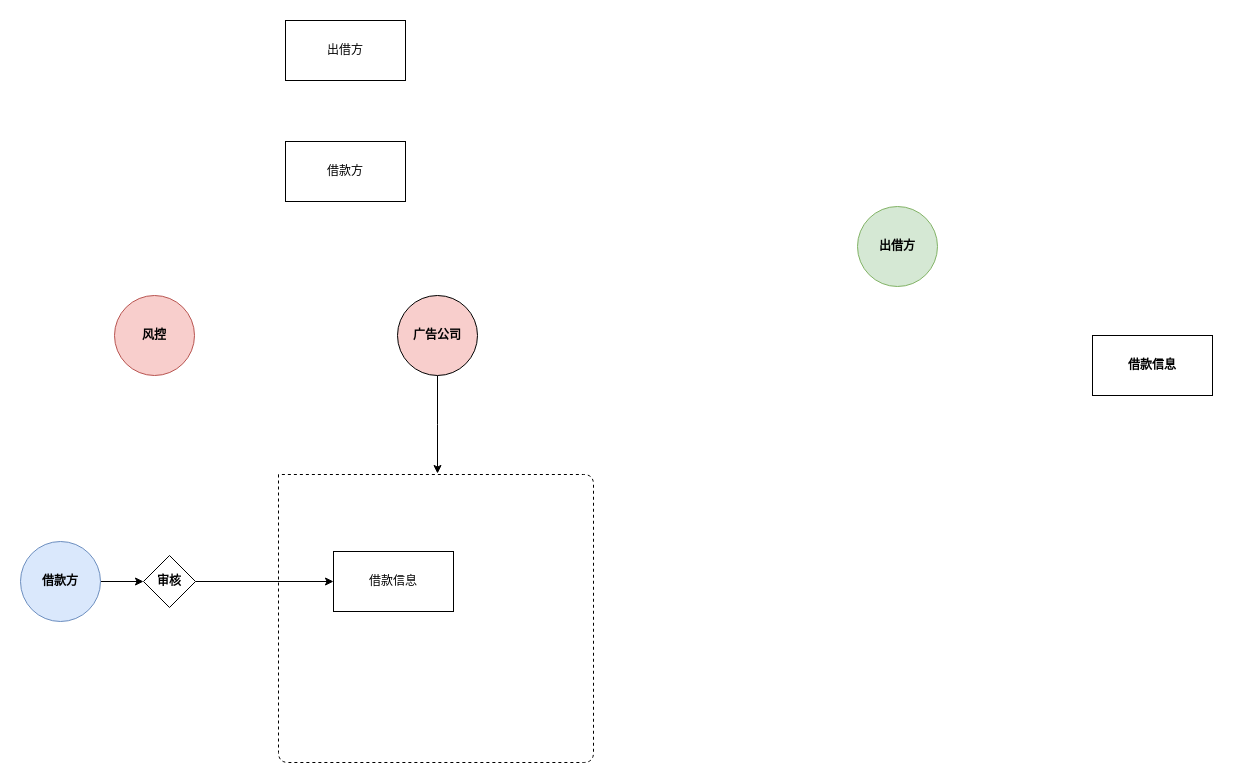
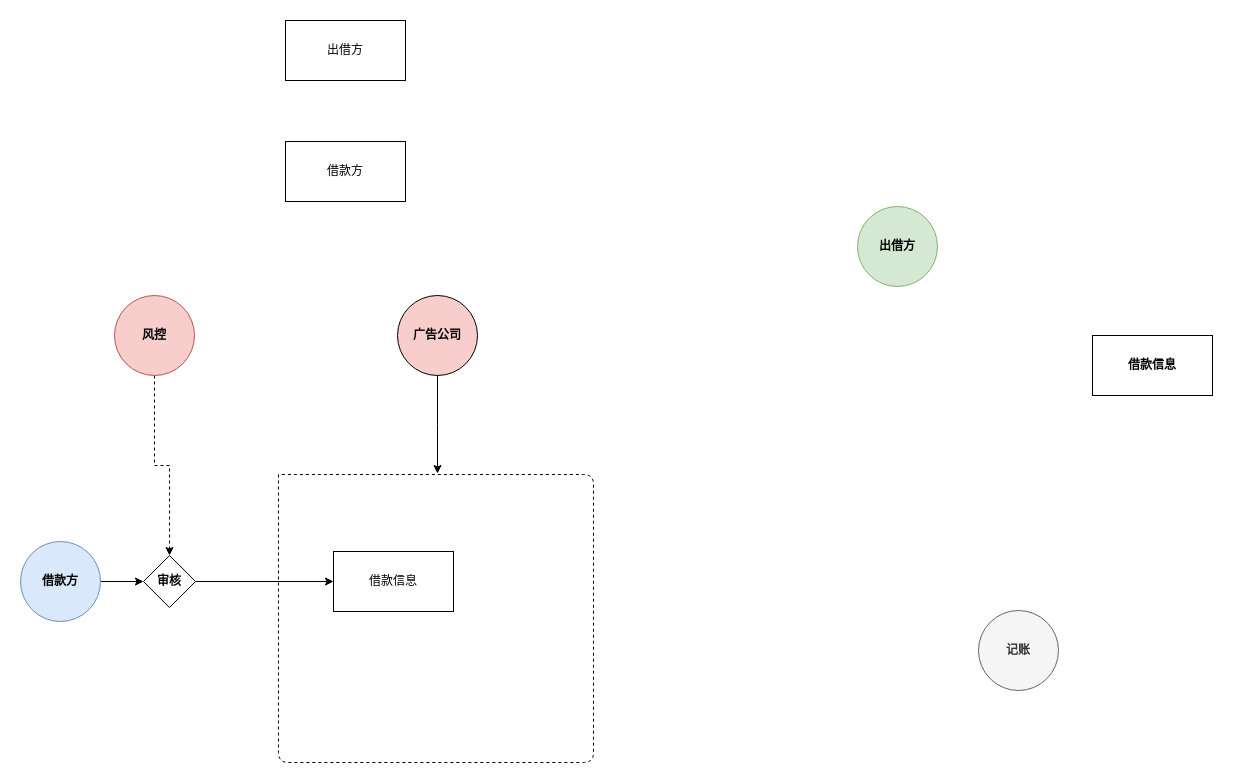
edge "风控" -> "审核": added
node "记账": added
